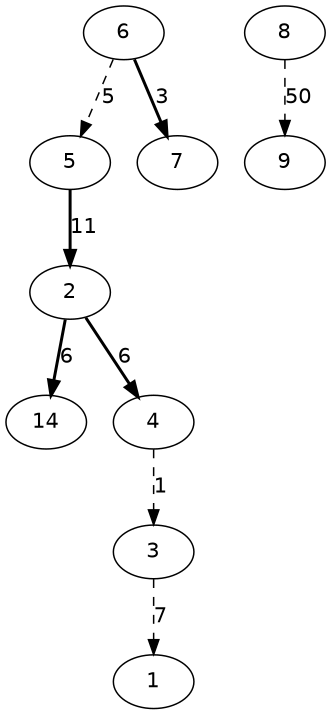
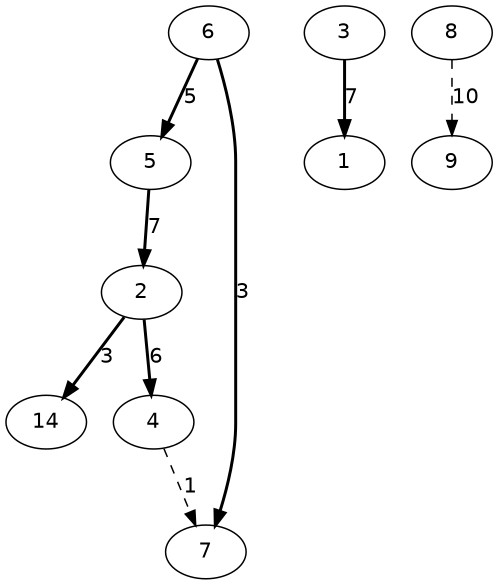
edge "6" -> "5": style dashed -> bold
edge "8" -> "9": label "50" -> "10"
edge "5" -> "2": label "11" -> "7"
edge "2" -> "14": label "6" -> "3"
edge "4" -> "3": now "4" -> "7"
edge "3" -> "1": style dashed -> bold
